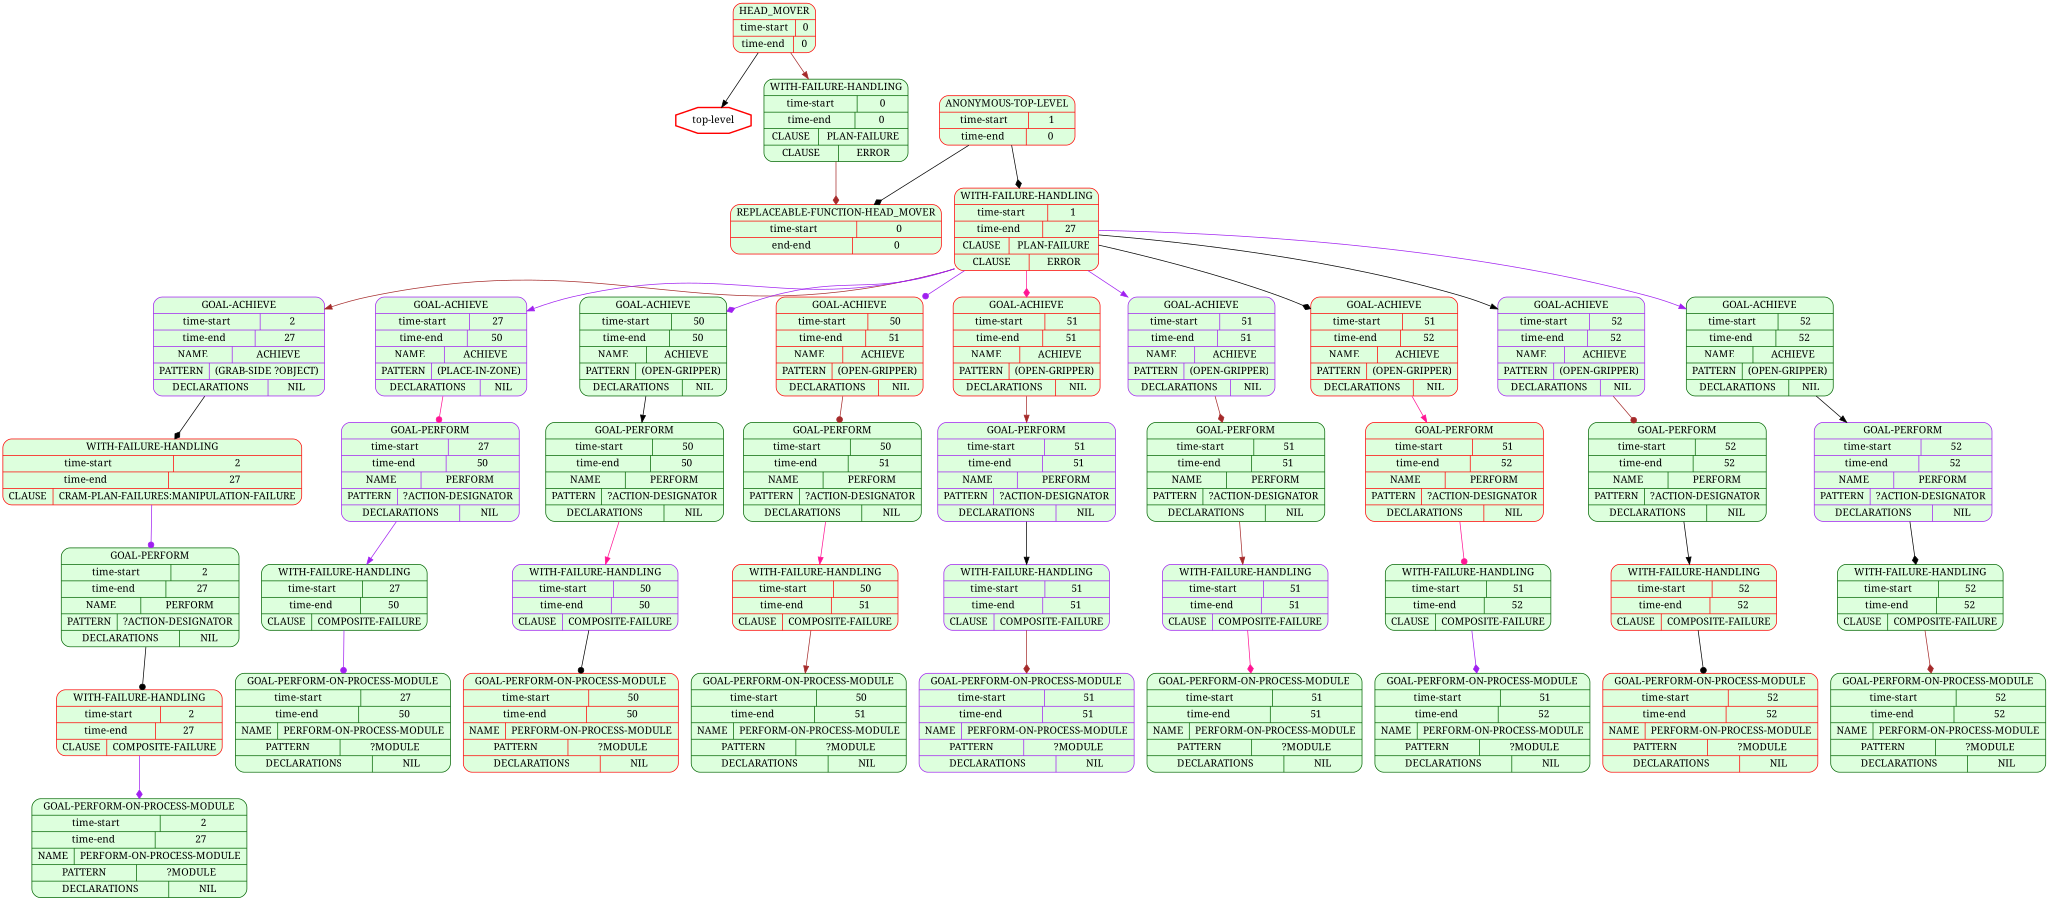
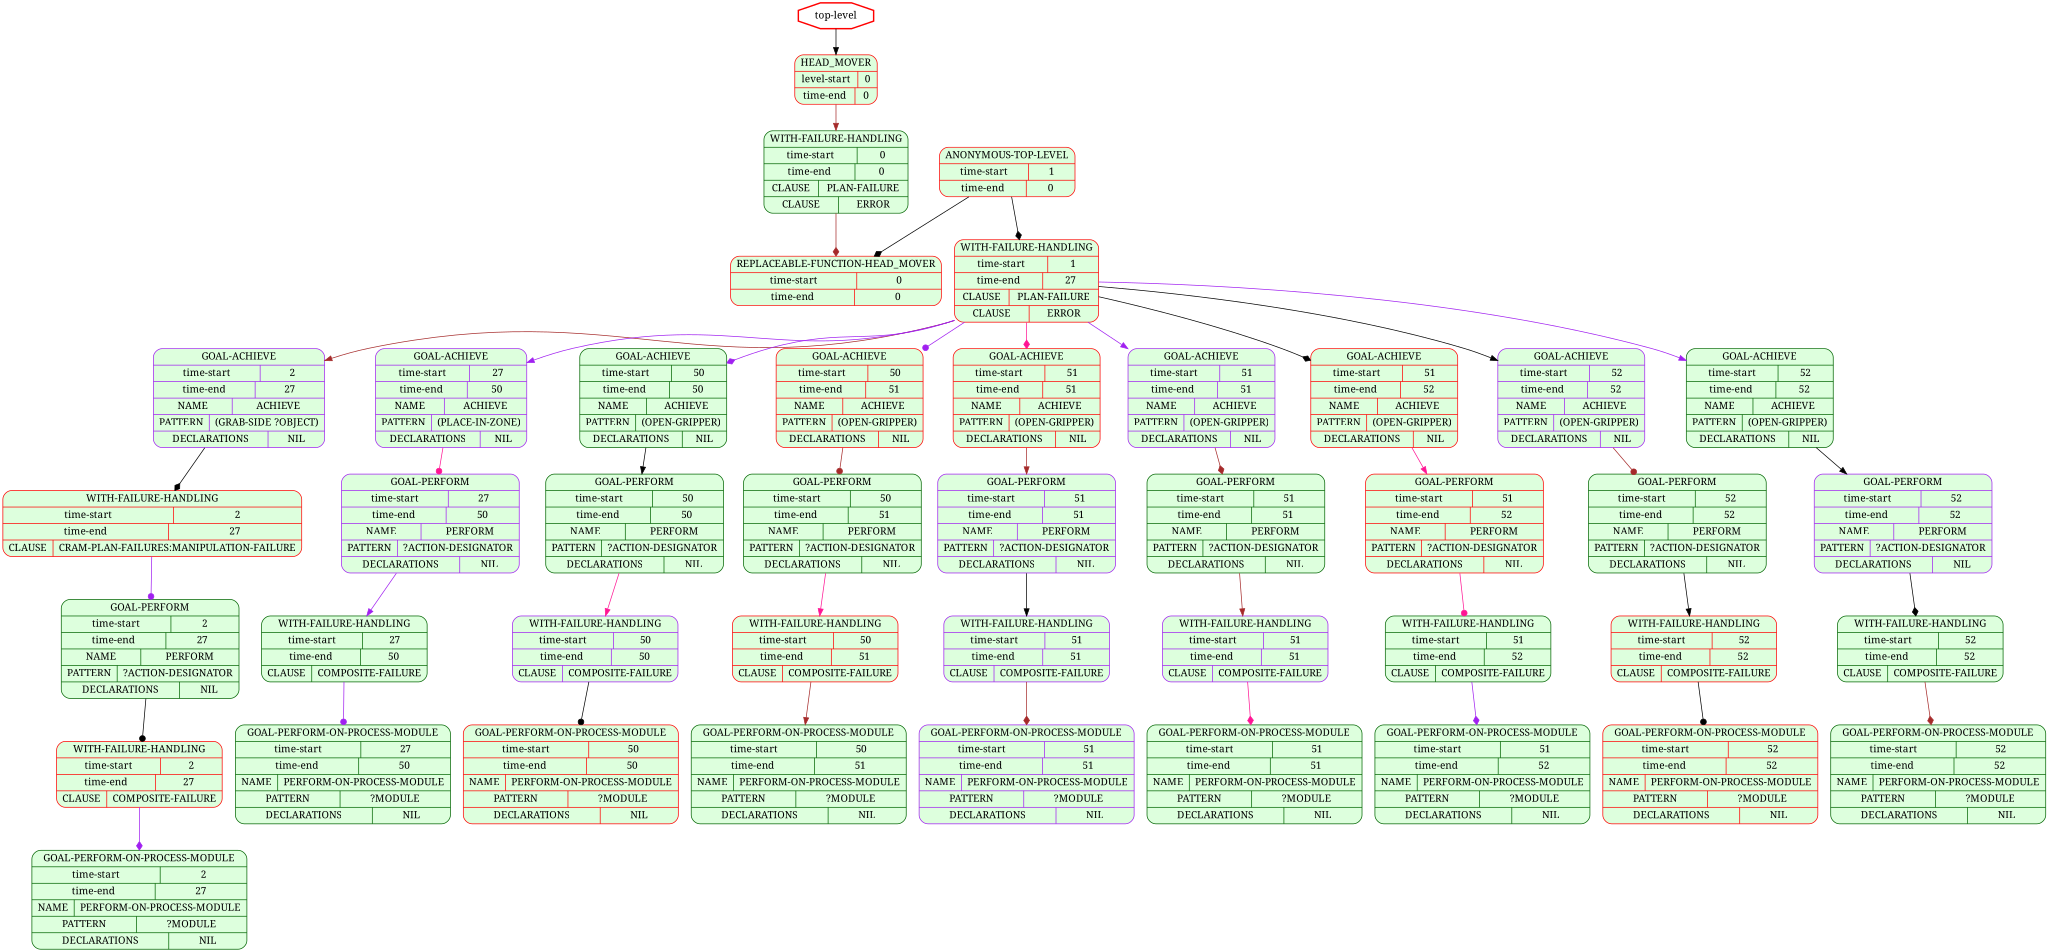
node "HEAD_MOVER": text "time-start" -> "level-start"
edge "HEAD_MOVER" -> "top-level": reversed
node "REPLACEABLE-FUNCTION-HEAD_MOVER": text "end-end" -> "time-end"
